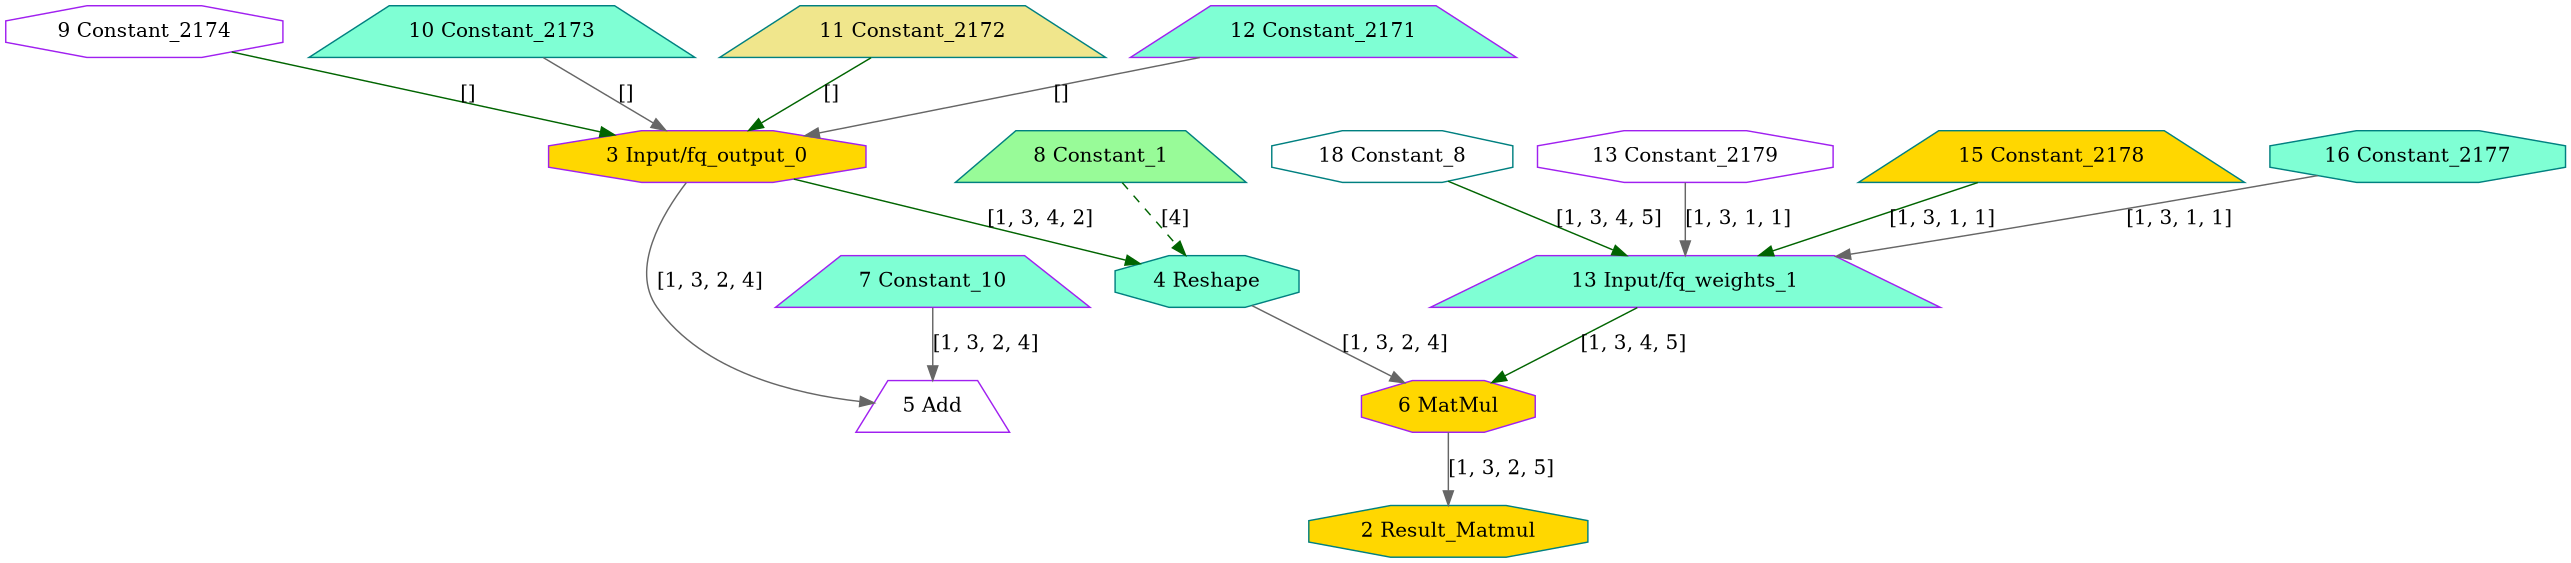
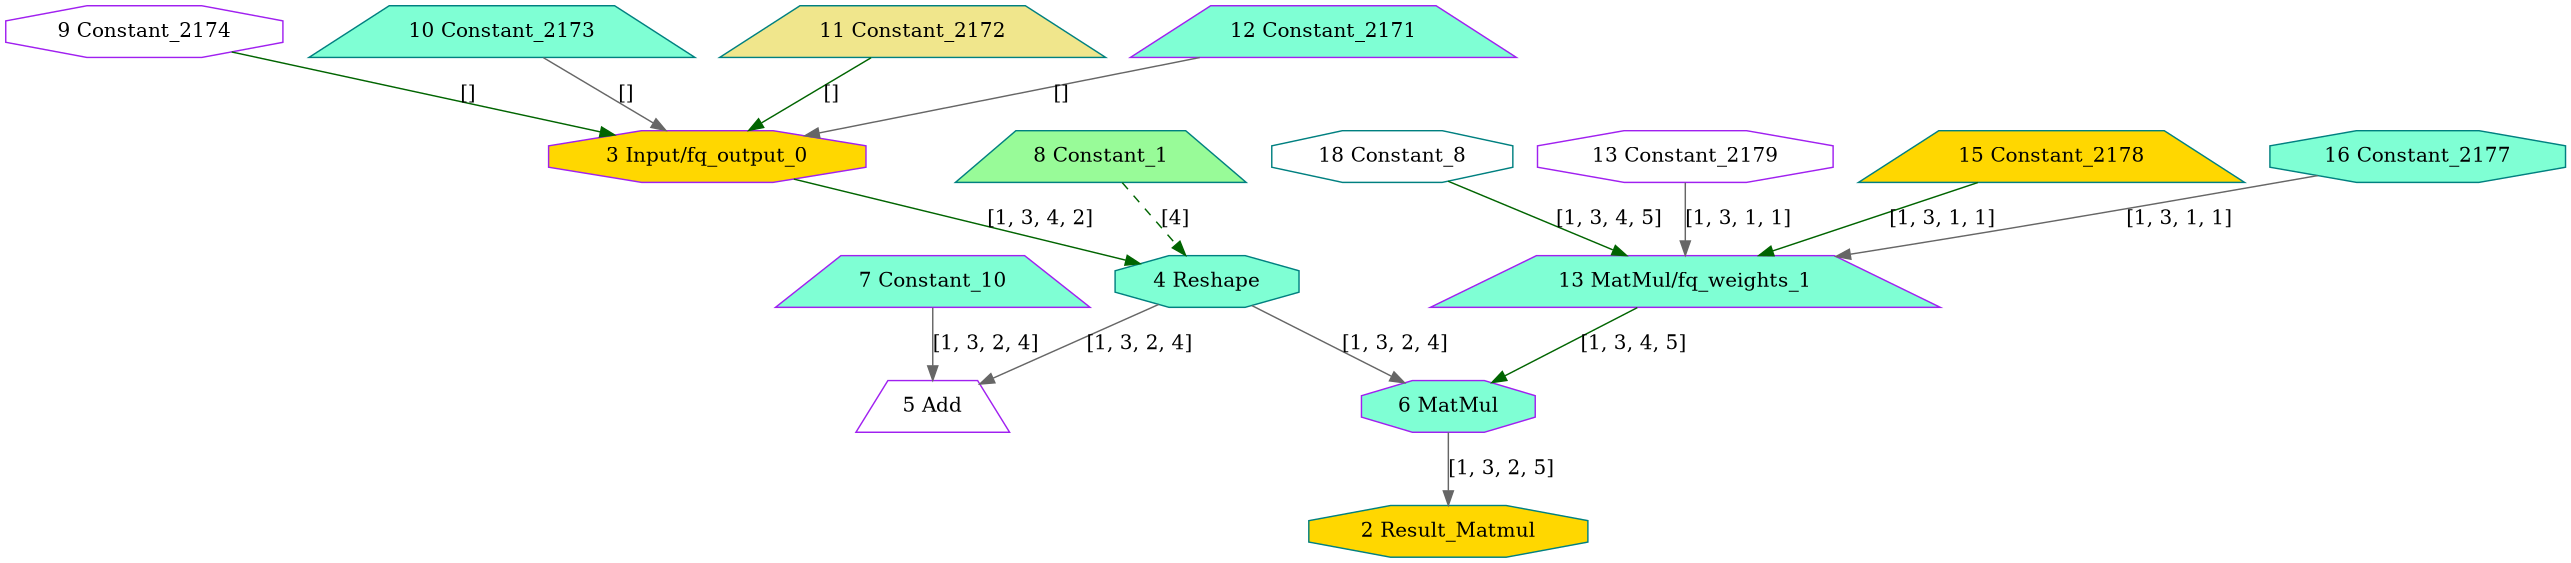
node "13 Input/fq_weights_1": label "13 Input/fq_weights_1" -> "13 MatMul/fq_weights_1"
edge "3 Input/fq_output_0" -> "5 Add": now "4 Reshape" -> "5 Add"
node "6 MatMul": fillcolor gold -> aquamarine
